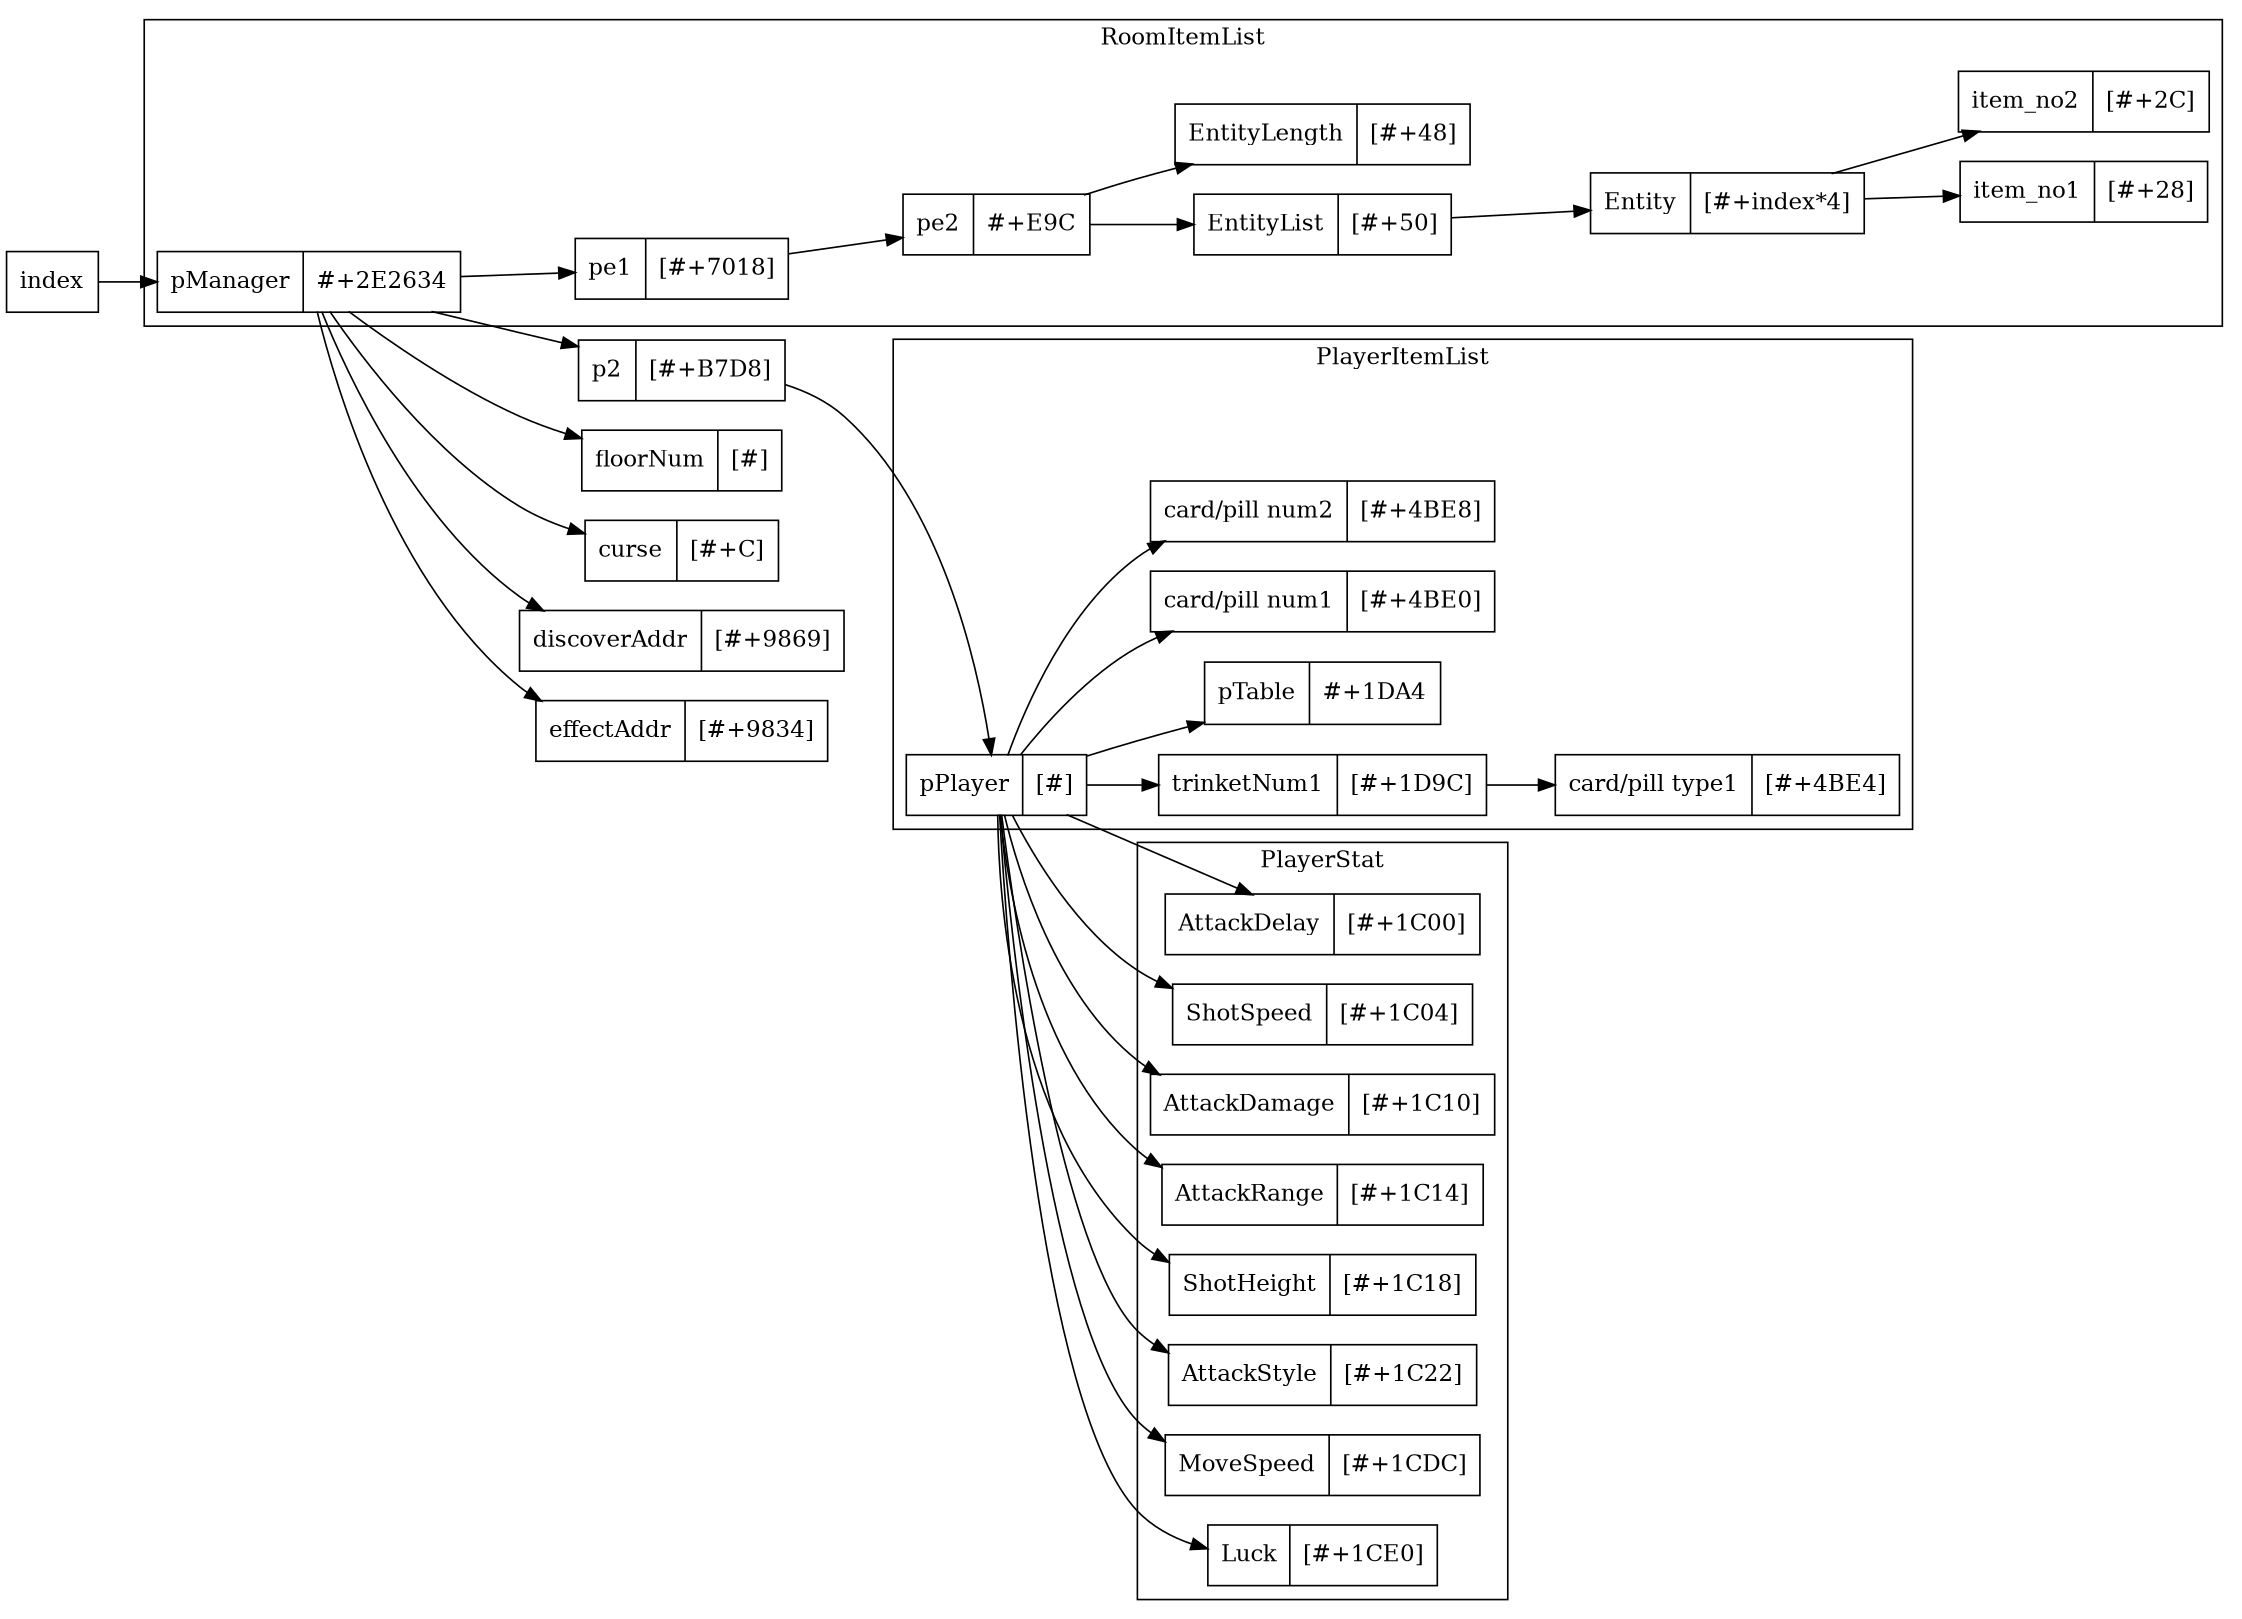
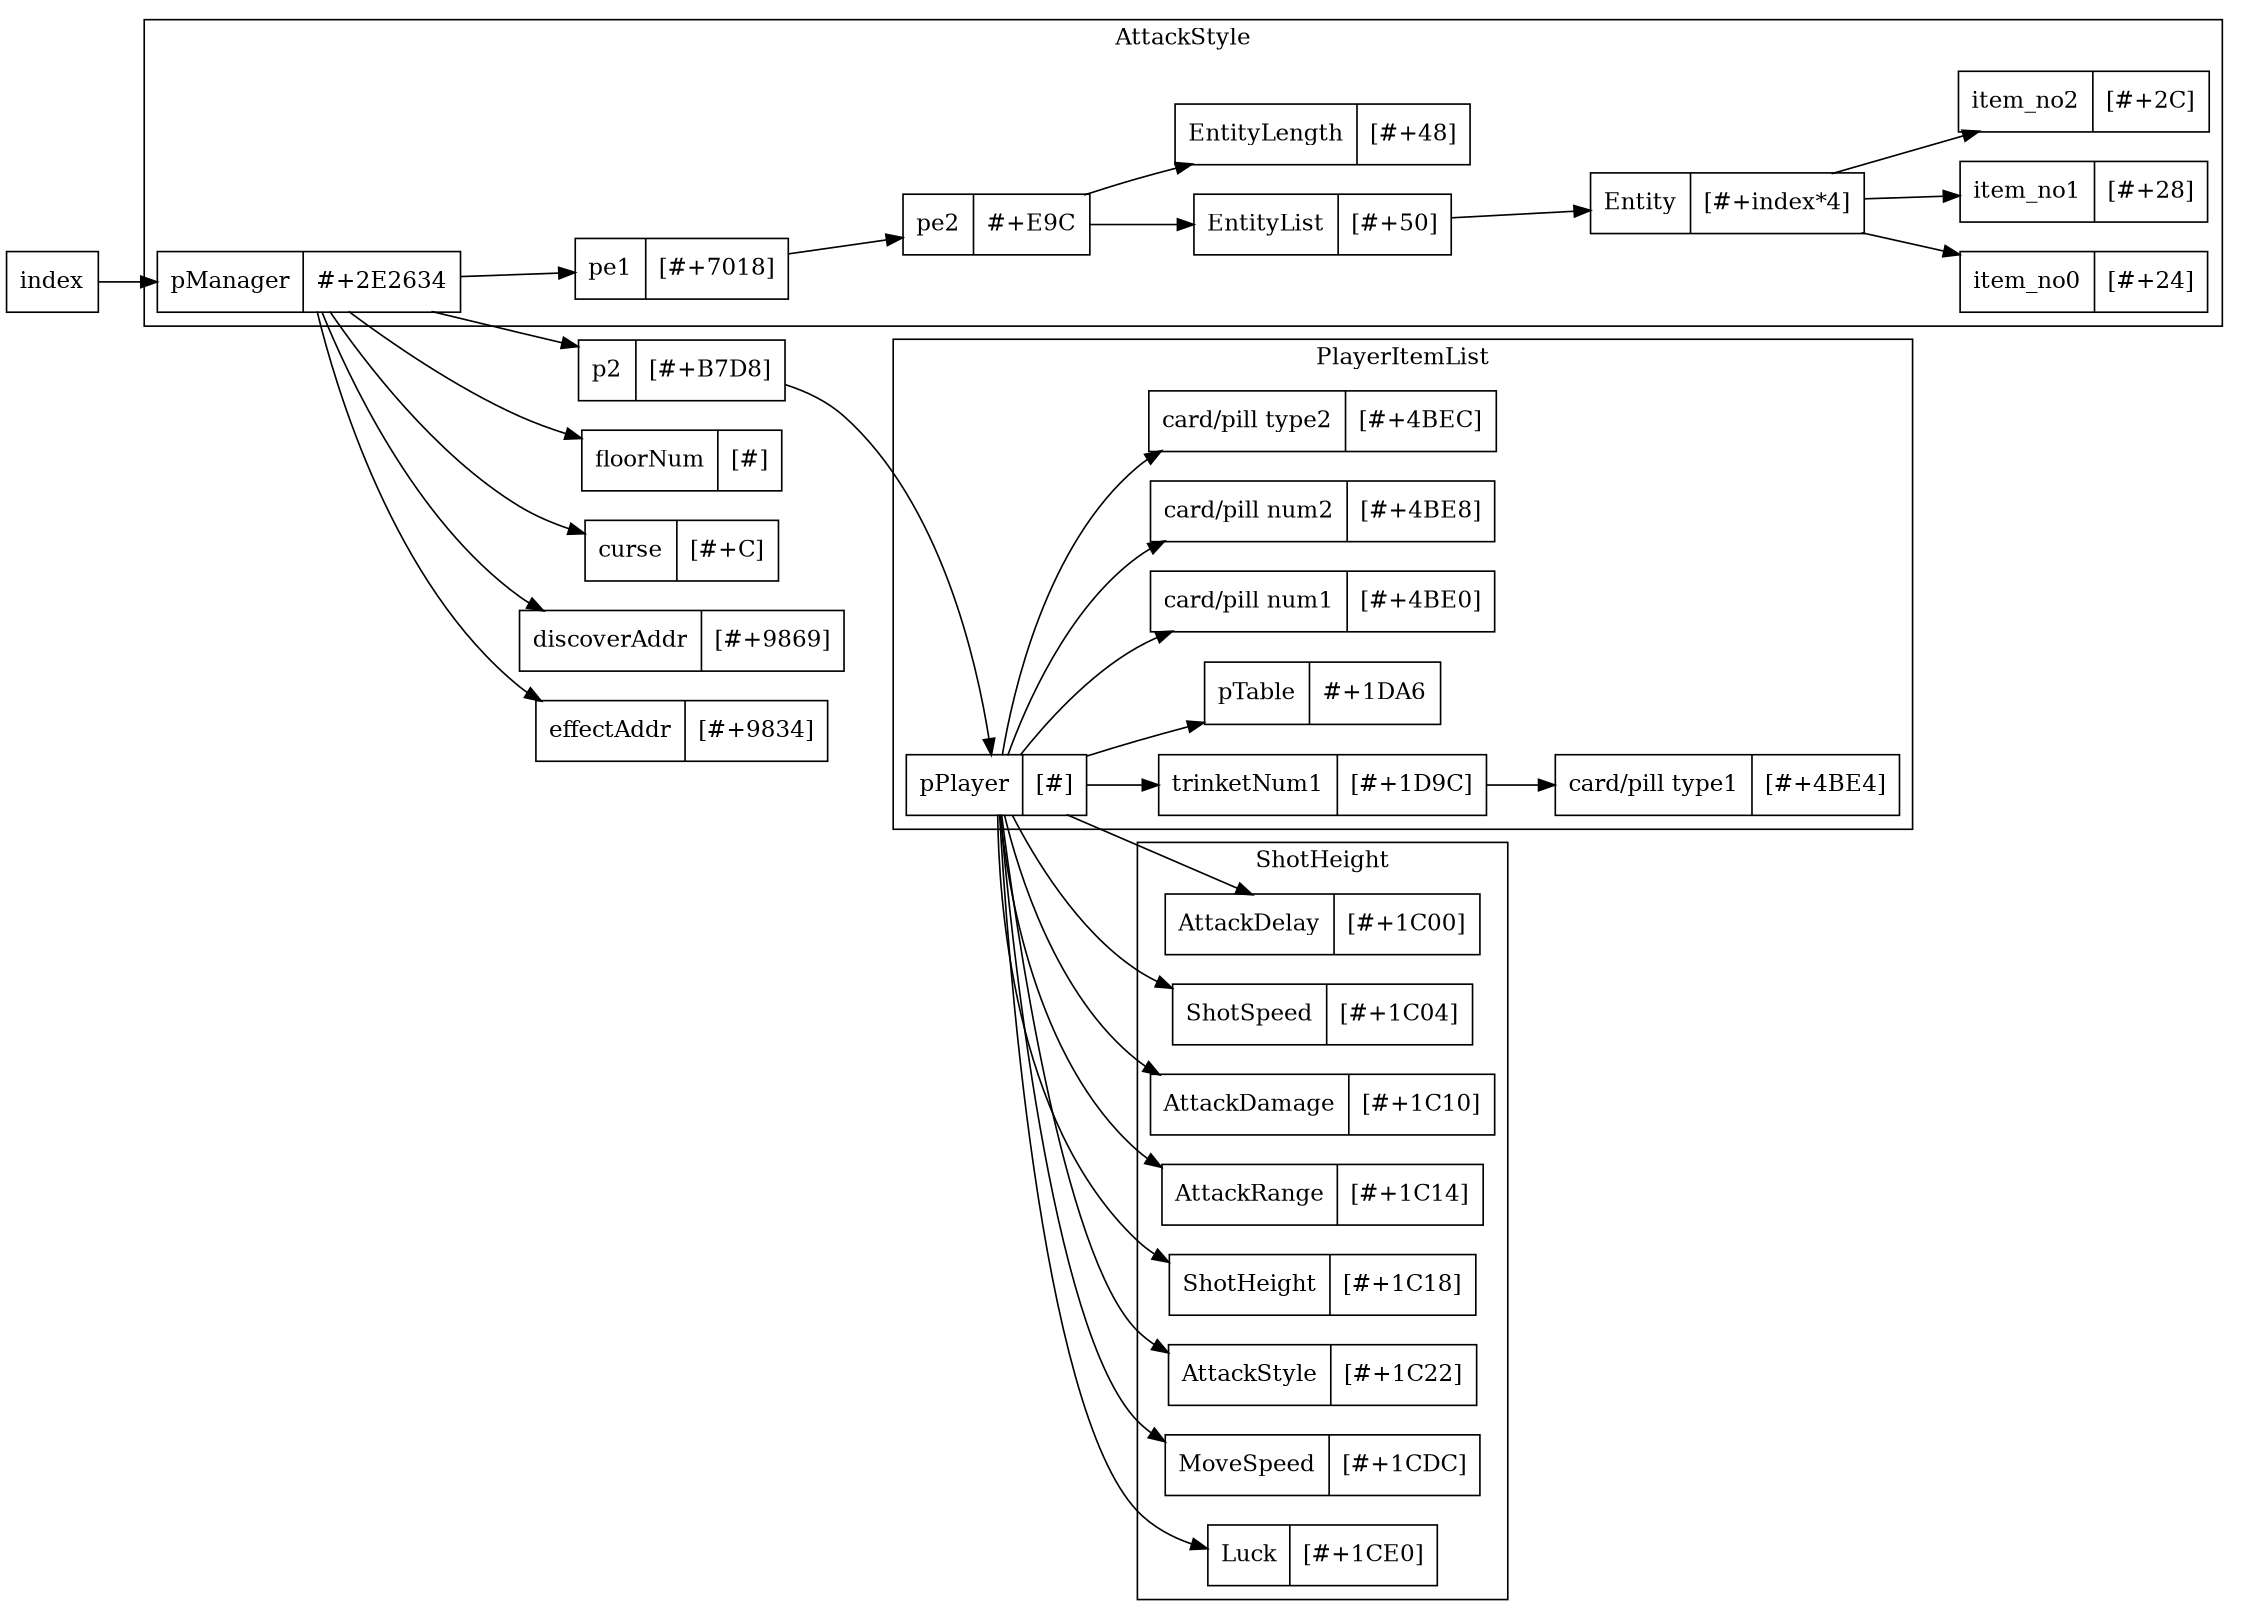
cluster "RoomItemList": label "RoomItemList" -> "AttackStyle"
node "item_no0": added
node "card/pill type2": added
node "pTable": text "#+1DA4" -> "#+1DA6"
cluster "PlayerStat": label "PlayerStat" -> "ShotHeight"
